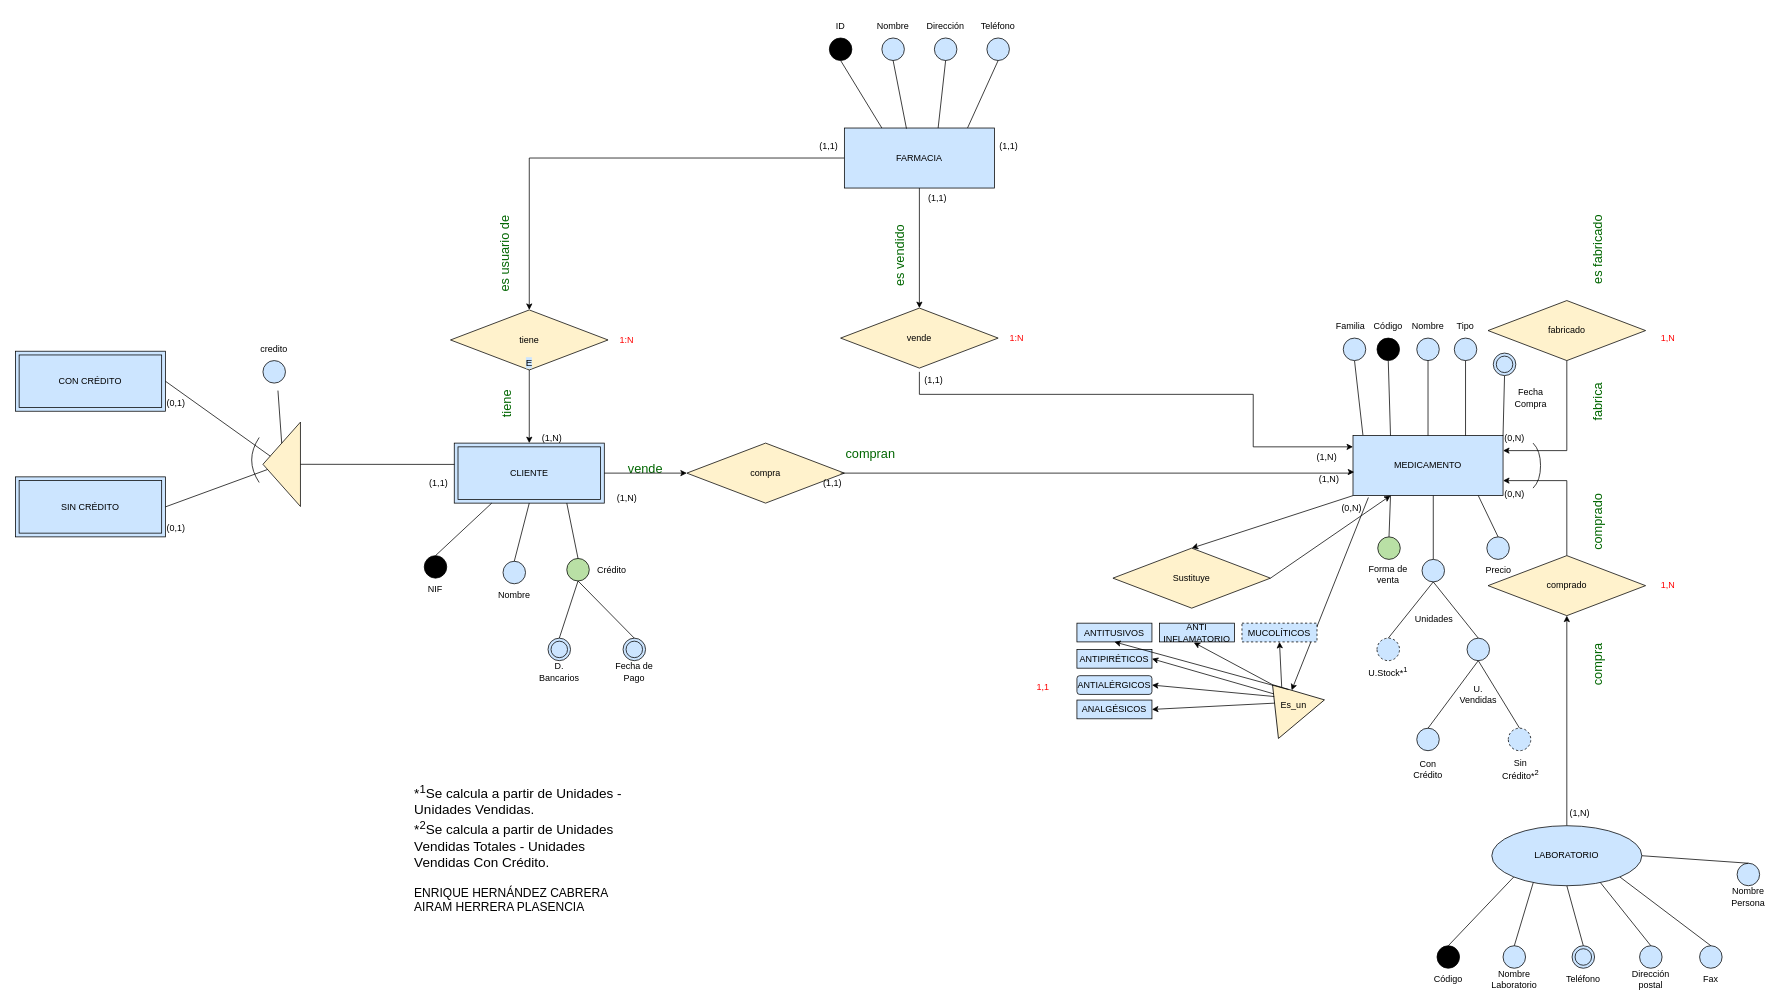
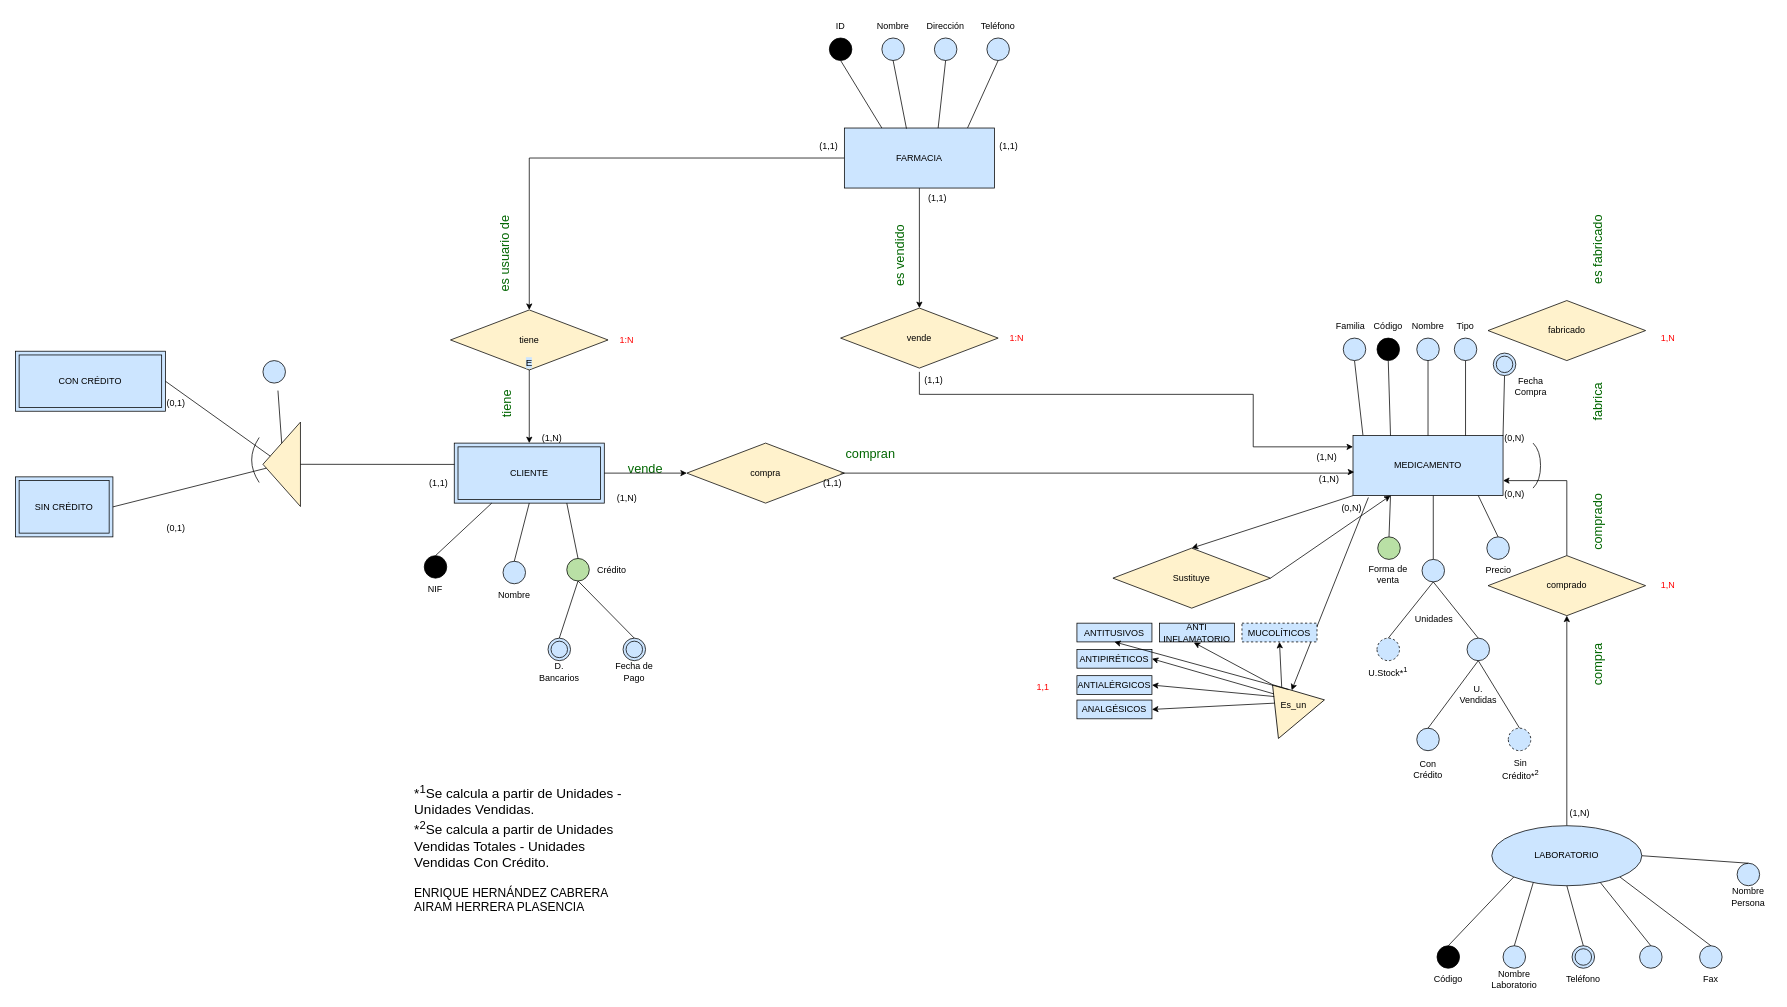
node "credito": removed
node "Fecha Compra": moved (1530, 398) -> (1530, 387)
edge "fabricado" -> "MEDICAMENTO": removed
node "SIN CRÉDITO": size 150x60 -> 98x60
node "ANTIALÉRGICOS": shape rounded rectangle -> rectangle
node "Dirección postal": removed
